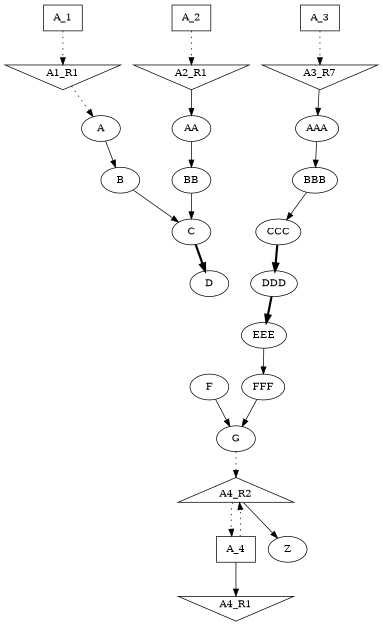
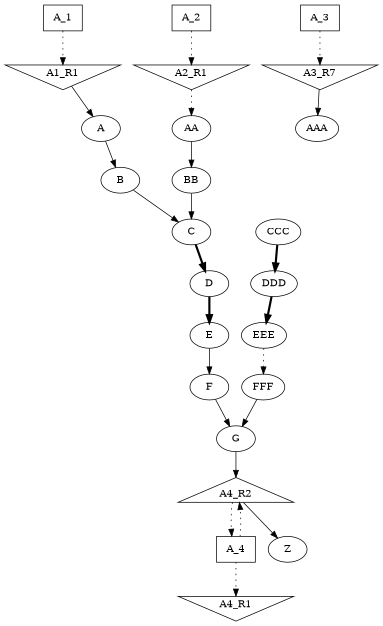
edge "A1_R1" -> "A": style dotted -> solid
edge "A2_R1" -> "AA": style solid -> dotted
node "BBB": removed
node "E": added
edge "EEE" -> "FFF": style solid -> dotted
edge "G" -> "A4_R2": style dotted -> solid
edge "A_4" -> "A4_R1": style solid -> dotted
